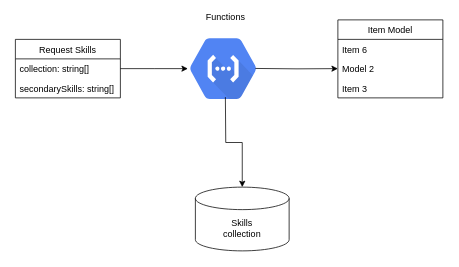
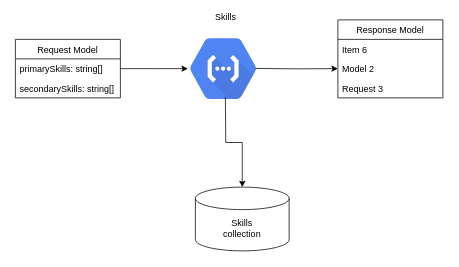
node "Functions": label "Functions" -> "Skills"
node "Item Model": label "Item Model" -> "Response Model"
node "Request Skills": label "Request Skills" -> "Request Model"
node "collection: string[]": label "collection: string[]" -> "primarySkills: string[]"
node "Item 3": label "Item 3" -> "Request 3"
